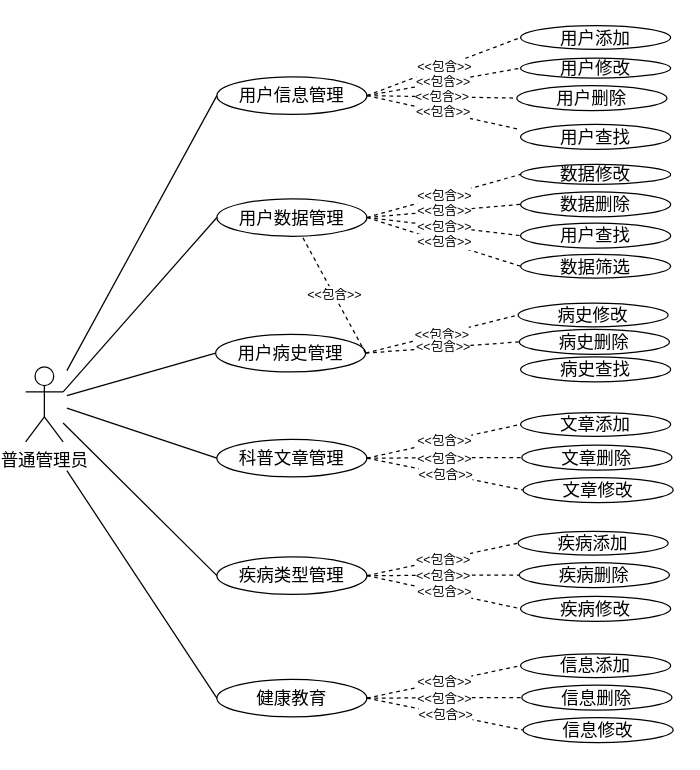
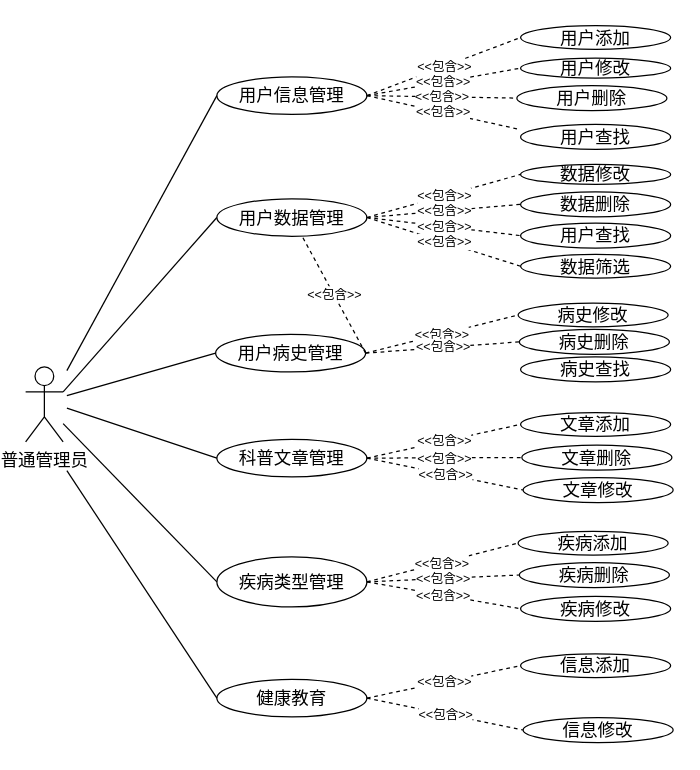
node "疾病类型管理": size 150x38 -> 150x50
edge "信息删除" -- "健康教育": removed, label "<<包含>>"
node "信息删除": removed
